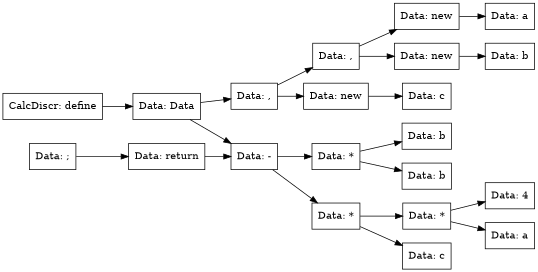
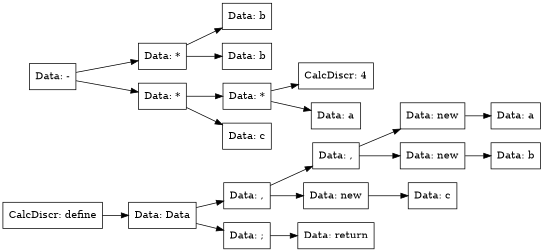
edge "Data: Data" -> "Data: -": now "Data: Data" -> "Data: ;"
edge "Data: return" -> "Data: -": removed
node "Data: 4": label "Data: 4" -> "CalcDiscr: 4"
